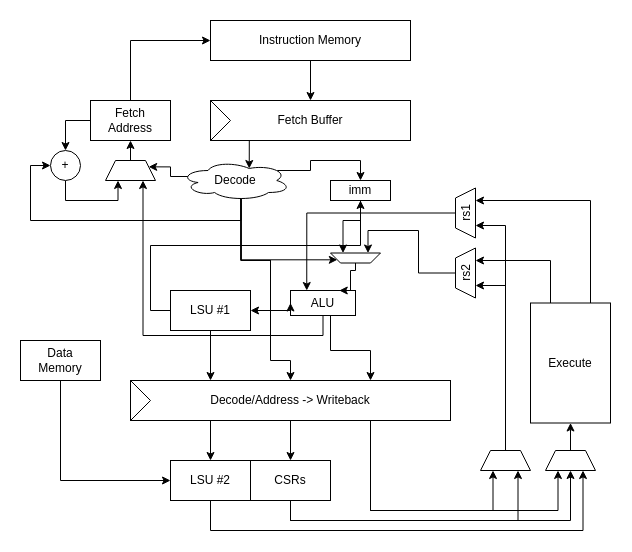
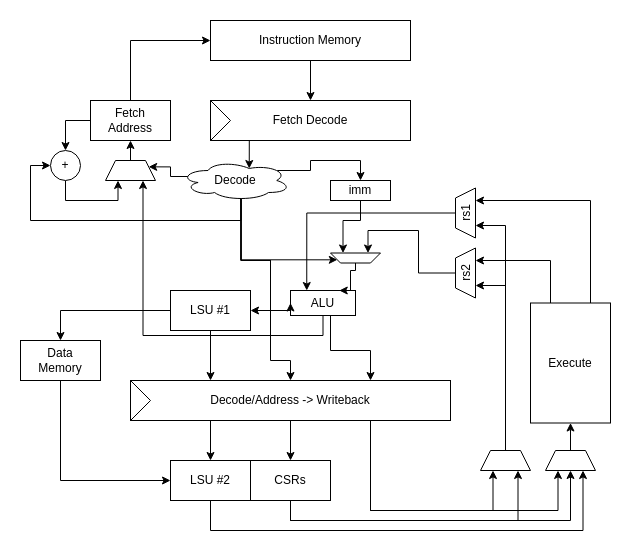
node "Fetch Buffer": label "Fetch Buffer" -> "Fetch Decode"
edge "LSU #1" -> "imm": now "LSU #1" -> "Data Memory"
